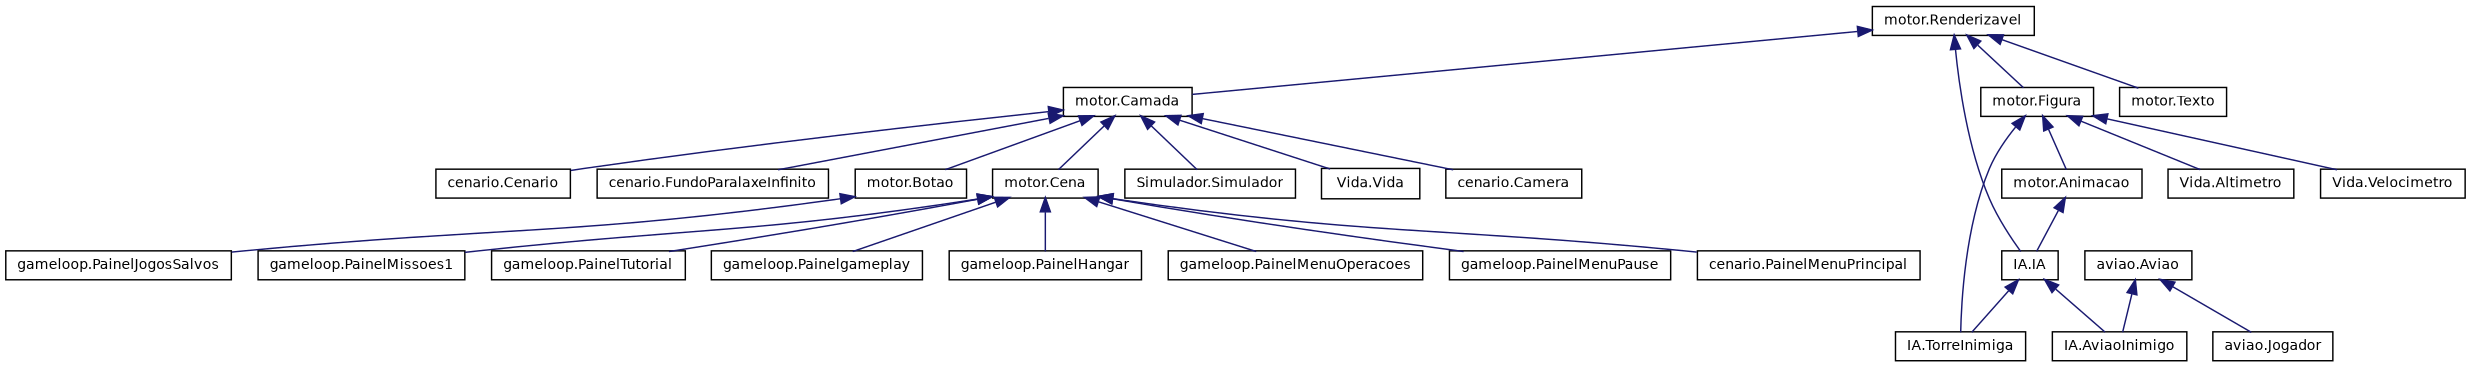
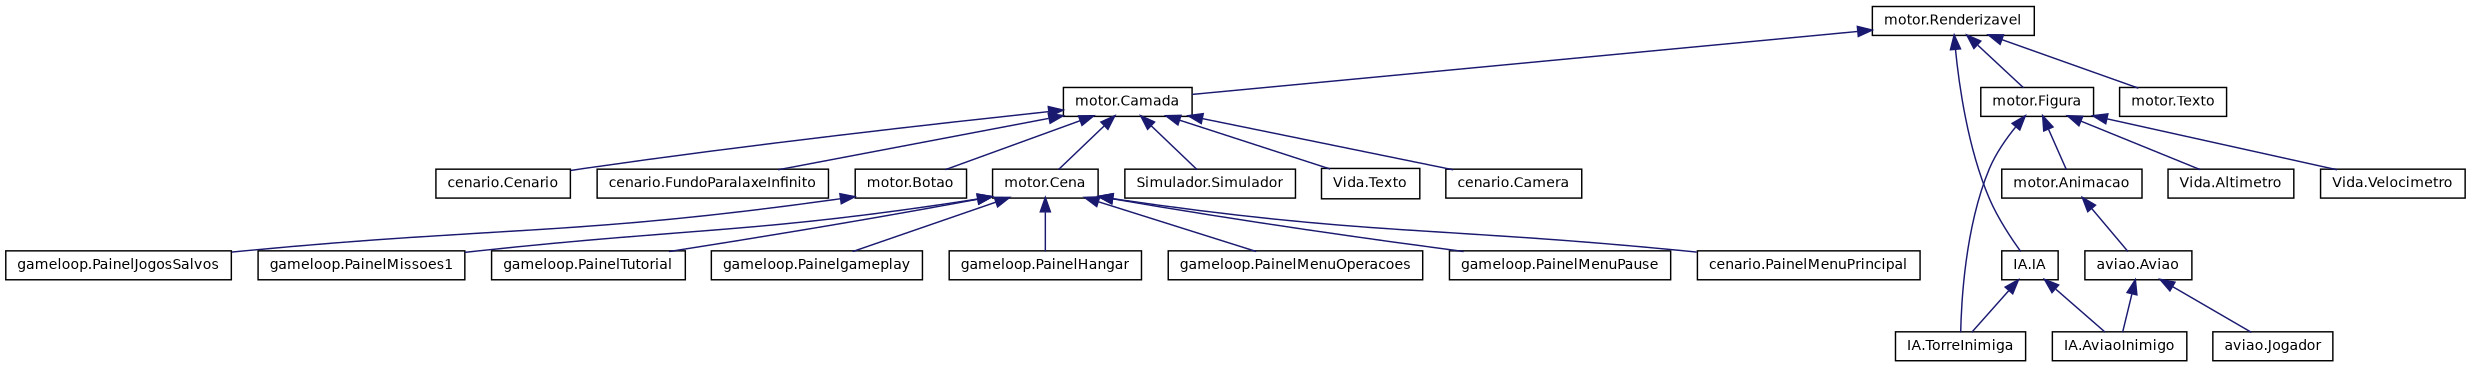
node "Vida.Vida": label "Vida.Vida" -> "Vida.Texto"
edge "IA.IA" -> "motor.Animacao": now "aviao.Aviao" -> "motor.Animacao"
